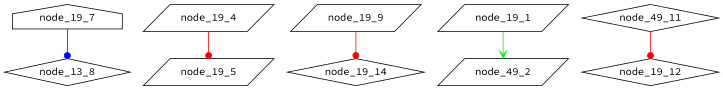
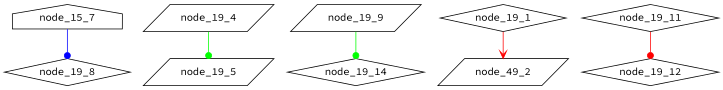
node "node_19_7": label "node_19_7" -> "node_15_7"
node "node_19_1": shape parallelogram -> diamond
node "node_49_11": label "node_49_11" -> "node_19_11"
edge "node_19_1" -> "node_49_2": color green -> red
edge "node_19_4" -> "node_19_5": color red -> green
edge "node_19_9" -> "node_19_14": color red -> green
node "node_13_8": label "node_13_8" -> "node_19_8"
